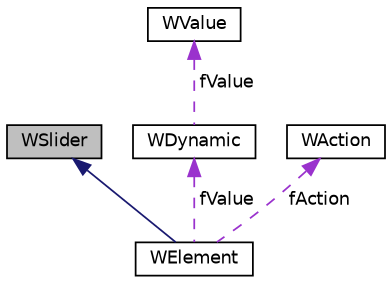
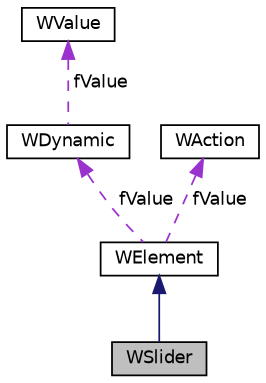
edge "WElement" -> "WAction": label " fAction" -> " fValue"
edge "WElement" -> "WSlider": reversed
